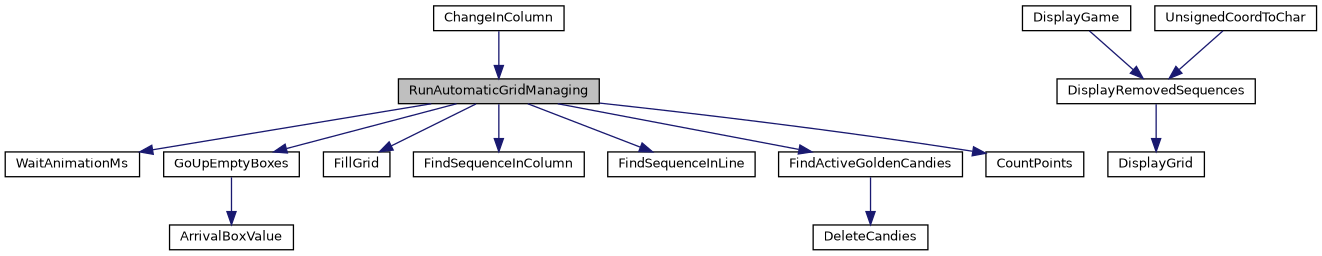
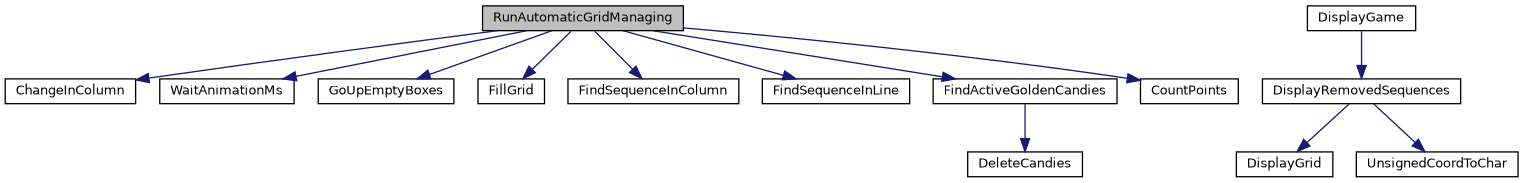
edge "ChangeInColumn" -> "RunAutomaticGridManaging": reversed
edge "UnsignedCoordToChar" -> "DisplayRemovedSequences": reversed
node "ArrivalBoxValue": removed
